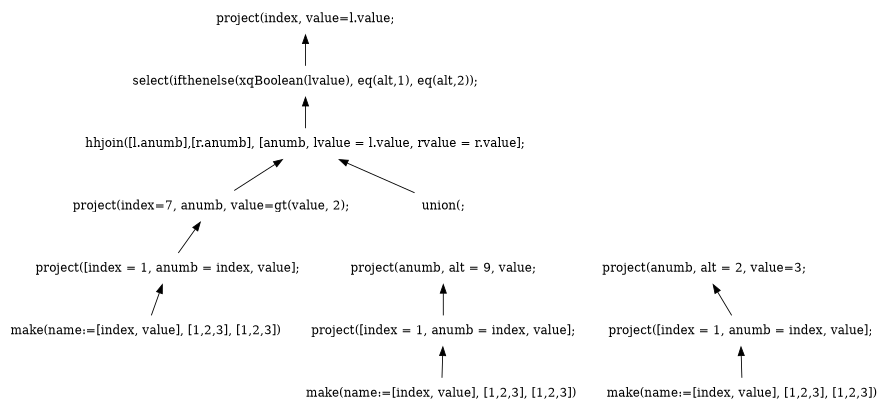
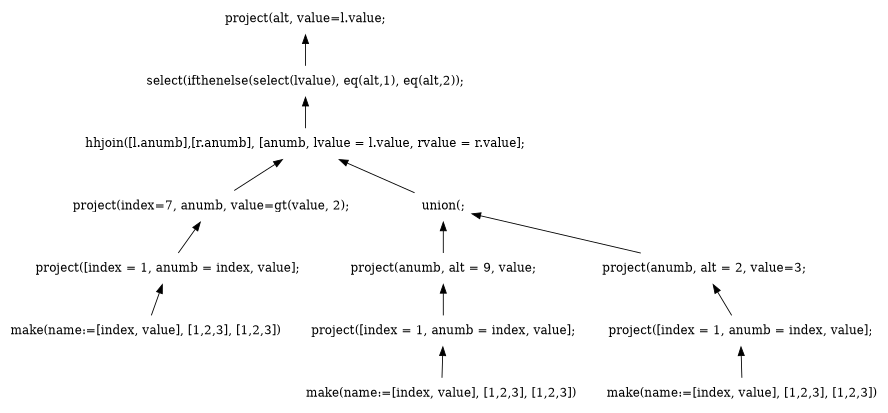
node "project(index, value=l.value;": label "project(index, value=l.value;" -> "project(alt, value=l.value;"
node "select(ifthenelse(xqBoolean(lvalue), eq(alt,1), eq(alt,2));": label "select(ifthenelse(xqBoolean(lvalue), eq(alt,1), eq(alt,2));" -> "select(ifthenelse(select(lvalue), eq(alt,1), eq(alt,2));"
edge "union(;" -- "project(anumb, alt = 2, value=3;": added
edge "union(;" -- "project(anumb, alt = 9, value;": added
